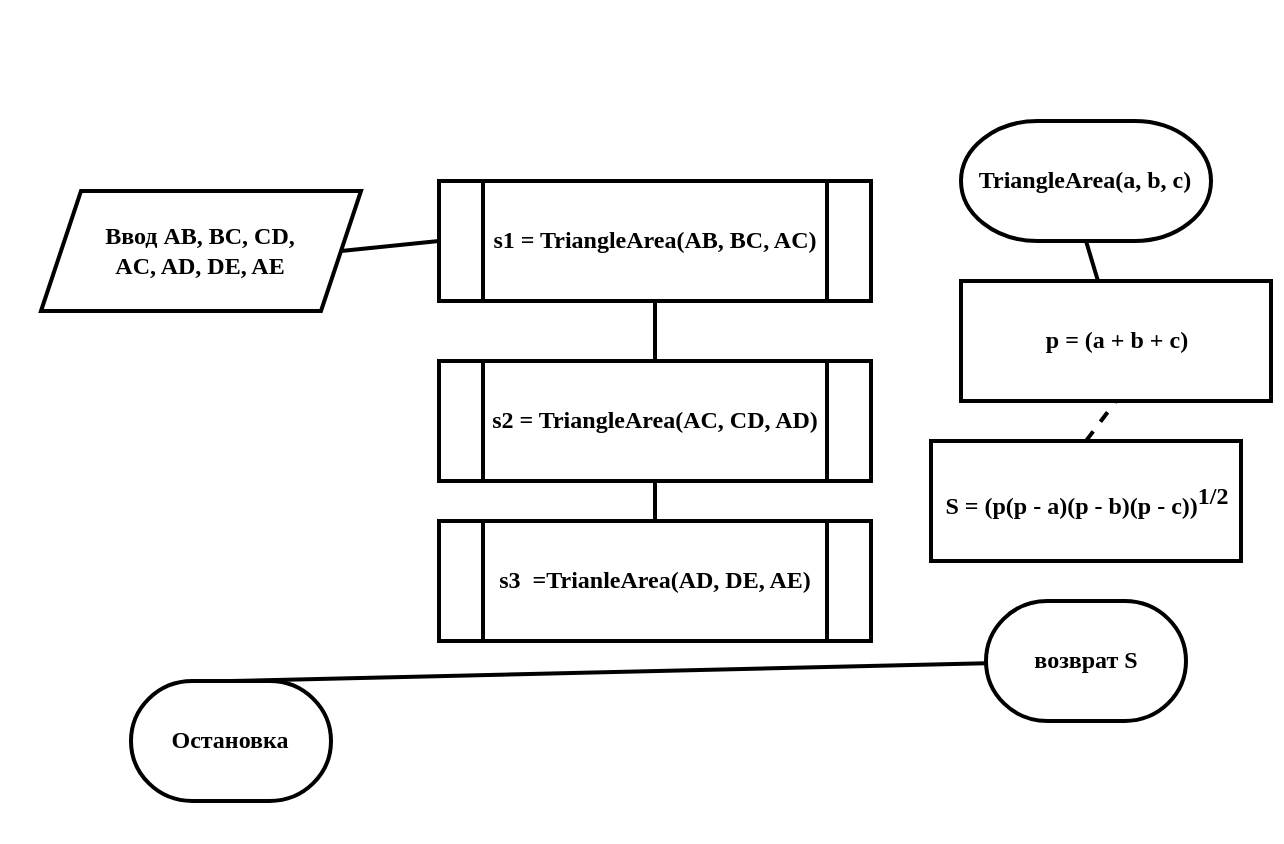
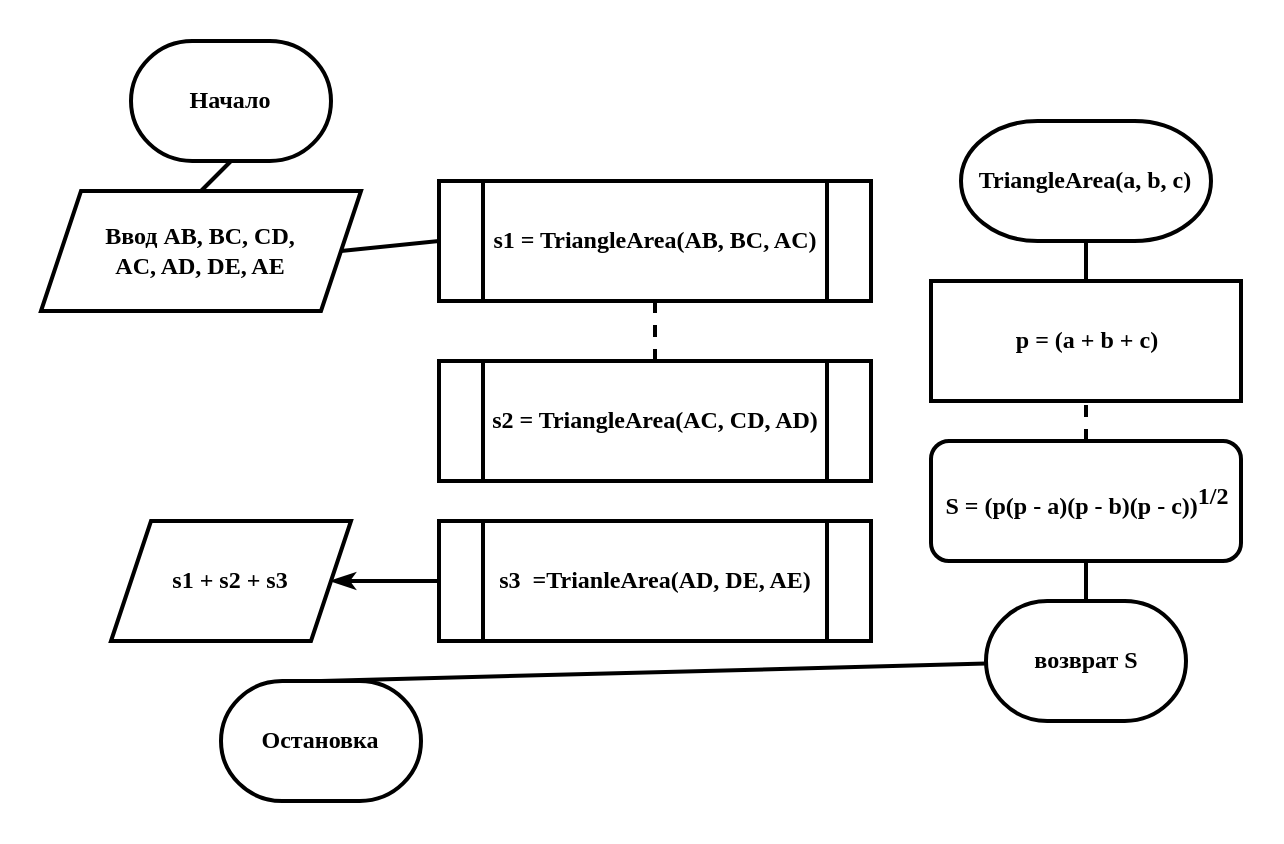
node "Начало": added
edge "Начало" -- "Ввод AB, BC, CD,AC, AD, DE, AE": added
node "p = (a + b + c)": moved (1116, 341) -> (1086, 341)
edge "s1 = TriangleArea(AB, BC, AC)" -- "s2 = TriangleArea(AC, CD, AD)": style solid -> dashed
edge "s2 = TriangleArea(AC, CD, AD)" -- "s3 =TrianleArea(AD, DE, AE)": removed
node "S = (p(p - a)(p - b)(p - c))1/2": shape rectangle -> rounded rectangle
node "s1 + s2 + s3": added
edge "s3 =TrianleArea(AD, DE, AE)" -> "s1 + s2 + s3": added
edge "S = (p(p - a)(p - b)(p - c))1/2" -- "возврат S": added
node "Остановка": moved (231, 741) -> (321, 741)
